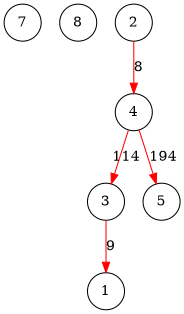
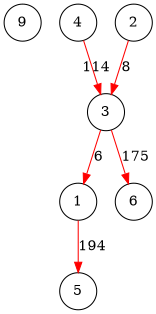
node "7": label "7" -> "9"
node "8": removed
edge "2" -> "4": now "2" -> "3"
edge "4" -> "5": now "1" -> "5"
node "6": added
edge "3" -> "1": label "9" -> "6"
